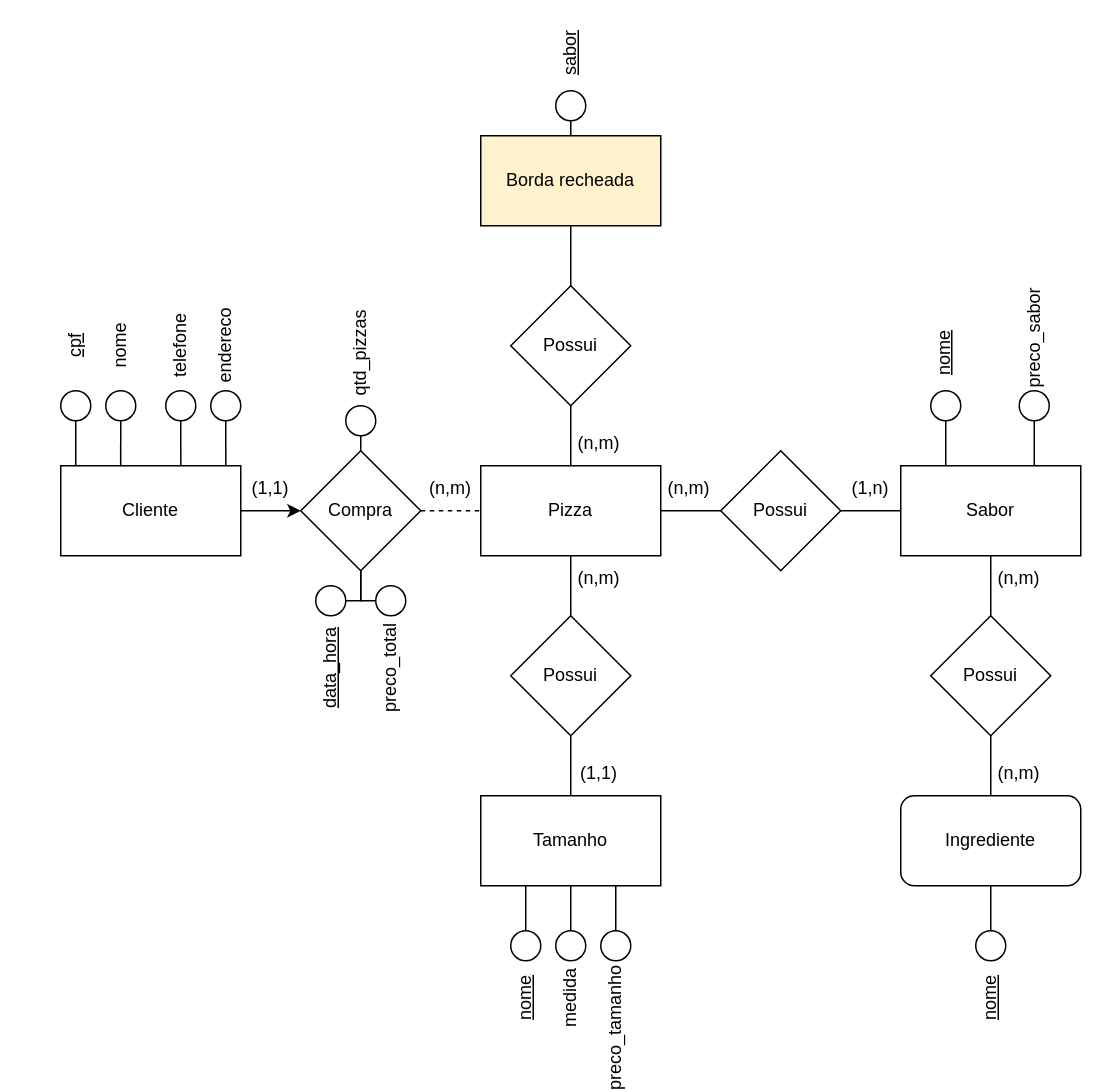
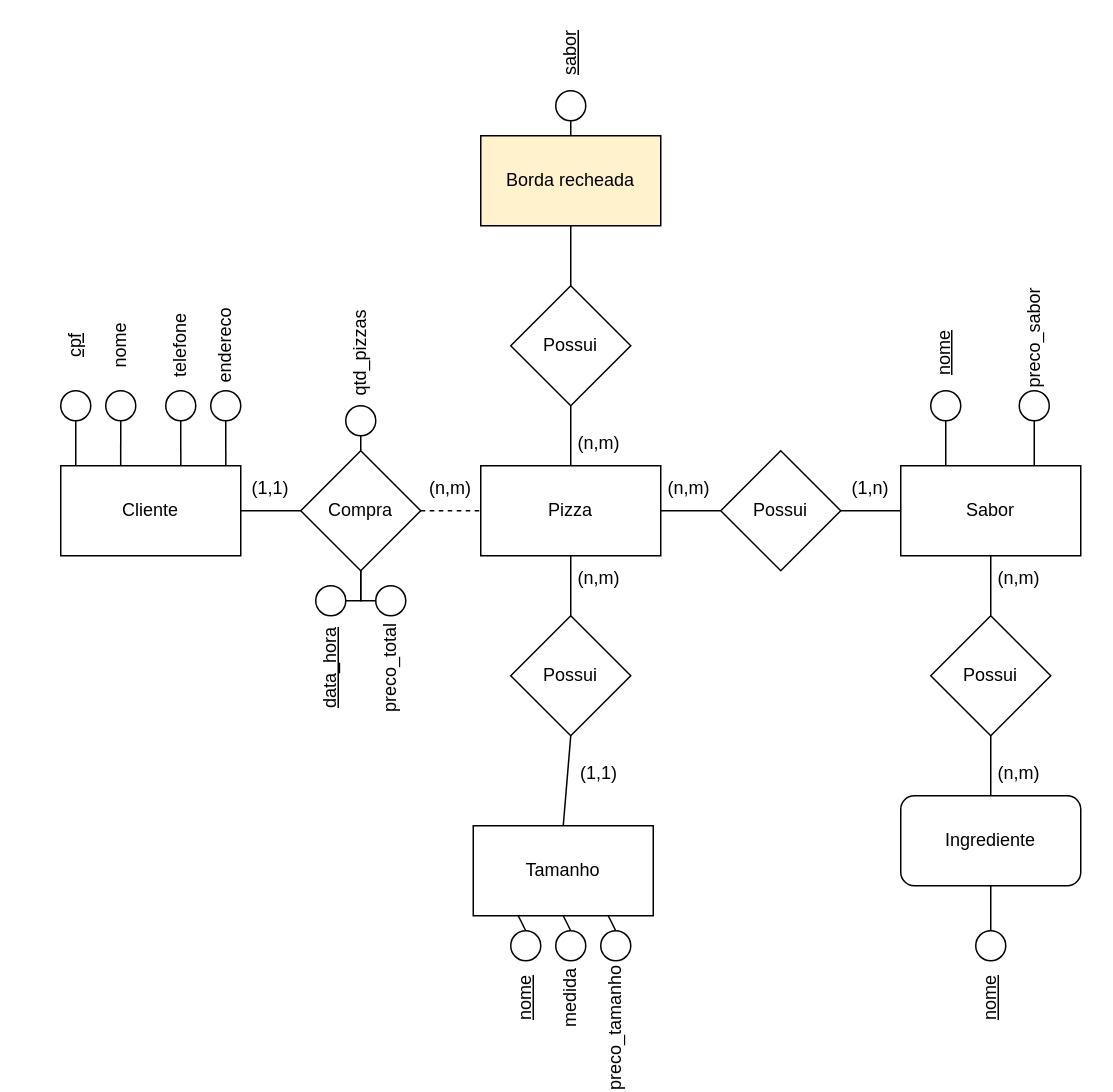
edge "Cliente" -> "Compra": arrowhead classic -> none
node "Tamanho": moved (571, 841) -> (563, 871)
